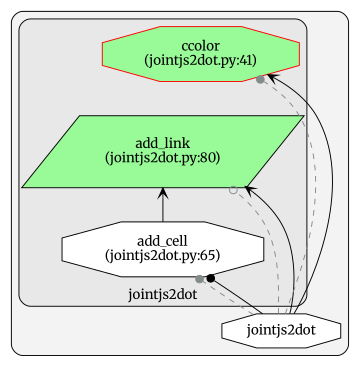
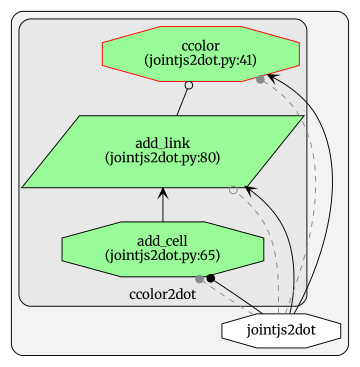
edge "add_link (jointjs2dot.py:80)" -> "ccolor (jointjs2dot.py:41)": added
node "add_cell (jointjs2dot.py:65)": fillcolor white -> palegreen
cluster "jointjs2dot": label "jointjs2dot" -> "ccolor2dot"
